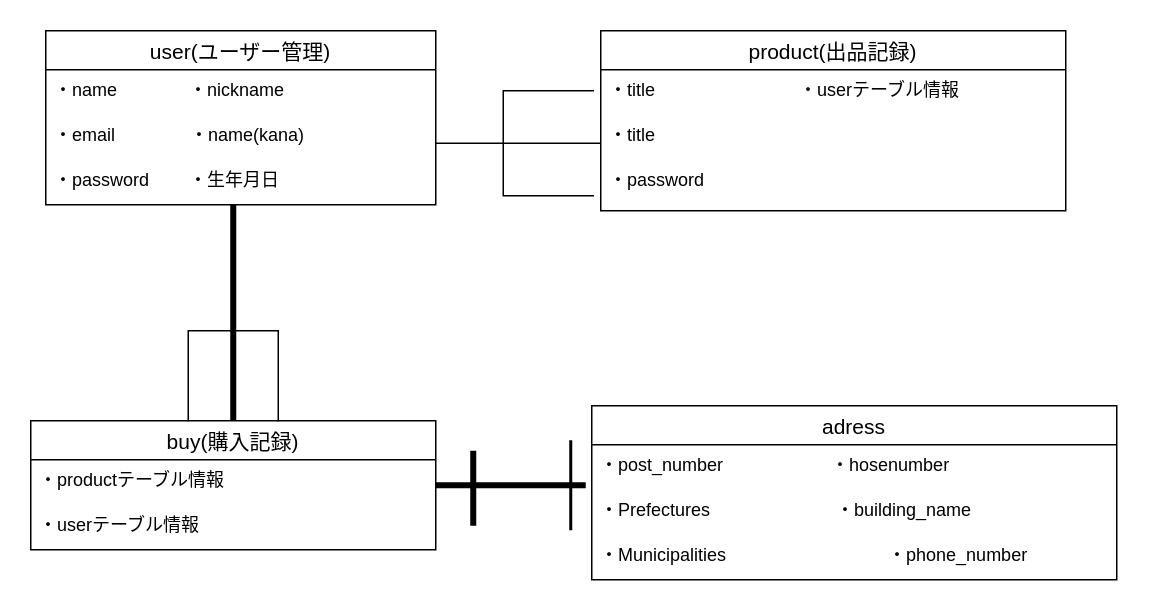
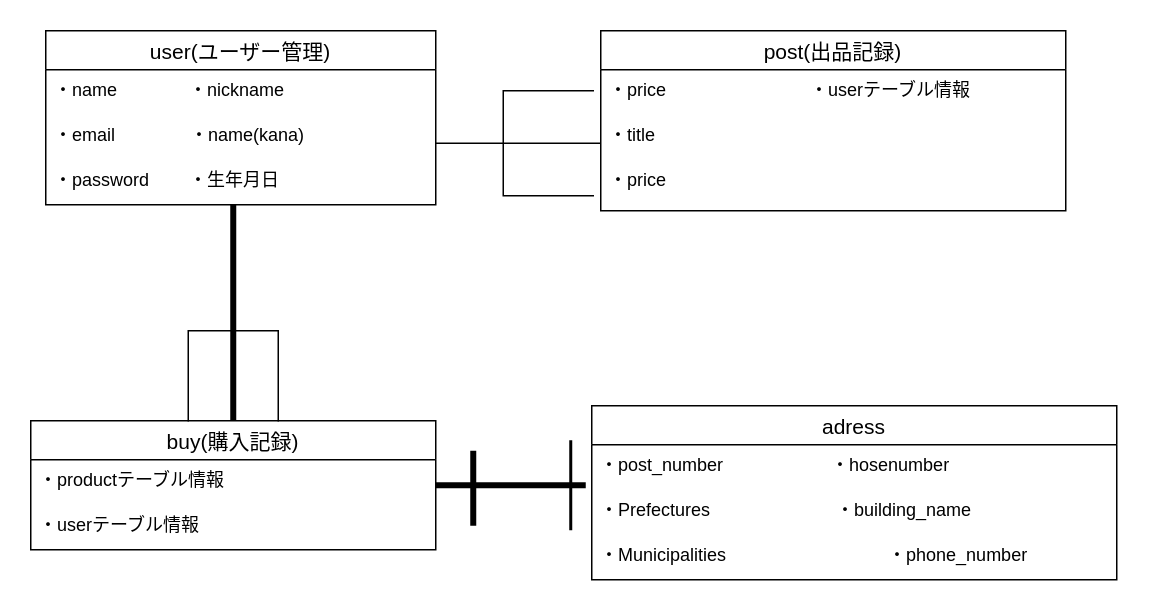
node "product(出品記録)": label "product(出品記録)" -> "post(出品記録)"
node "・title ・userテーブル情報": label "・title ・userテーブル情報" -> "・price ・userテーブル情報"
node "・password": label "・password" -> "・price"
